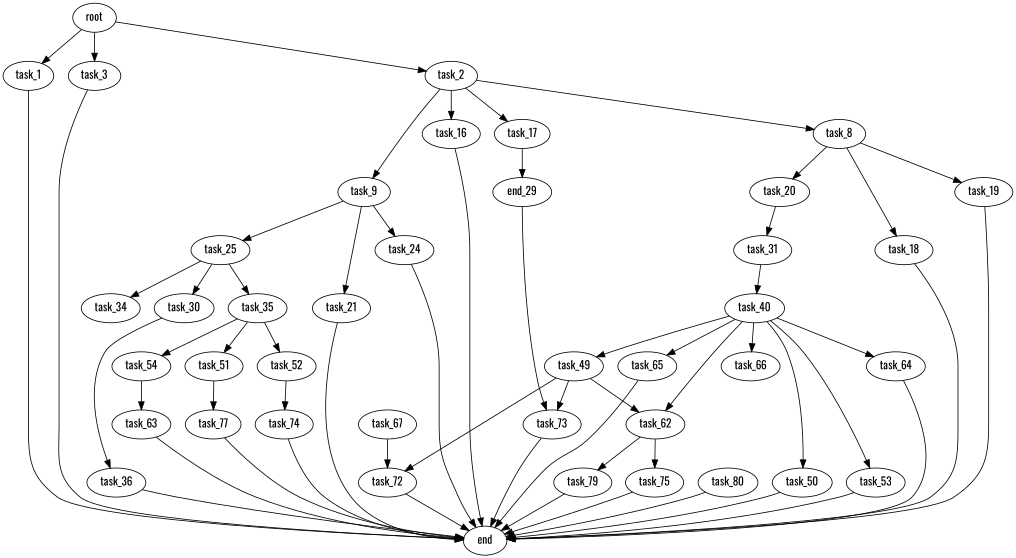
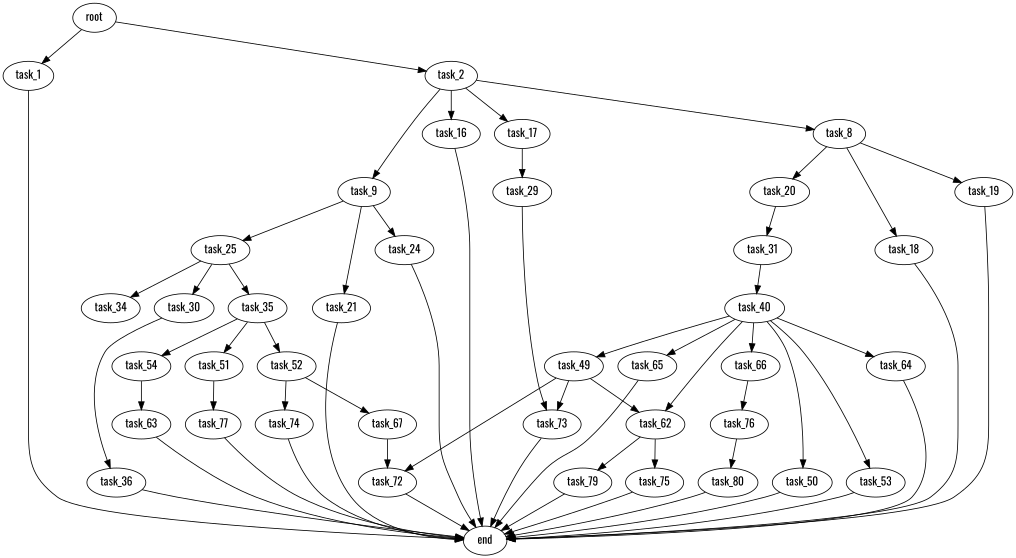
node "task_3": removed
node "end_29": label "end_29" -> "task_29"
edge "task_52" -> "task_67": added
node "task_76": added
